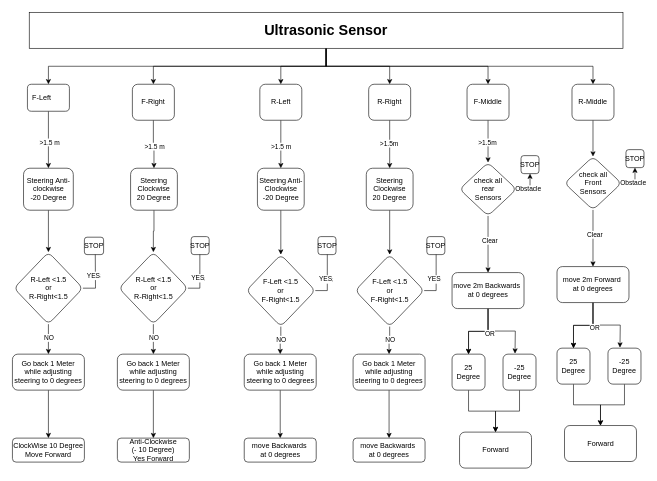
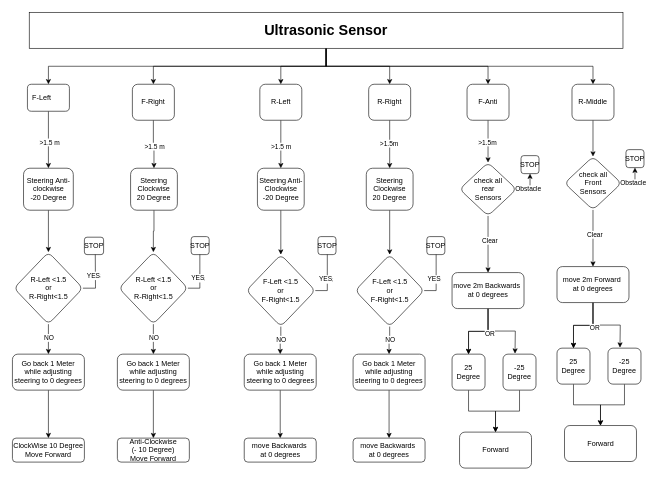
node "F-Middle": label "F-Middle" -> "F-Anti"
node "Anti-Clockwise (- 10 Degree) Yes Forward": label "Anti-Clockwise (- 10 Degree) Yes Forward" -> "Anti-Clockwise (- 10 Degree) Move Forward"
